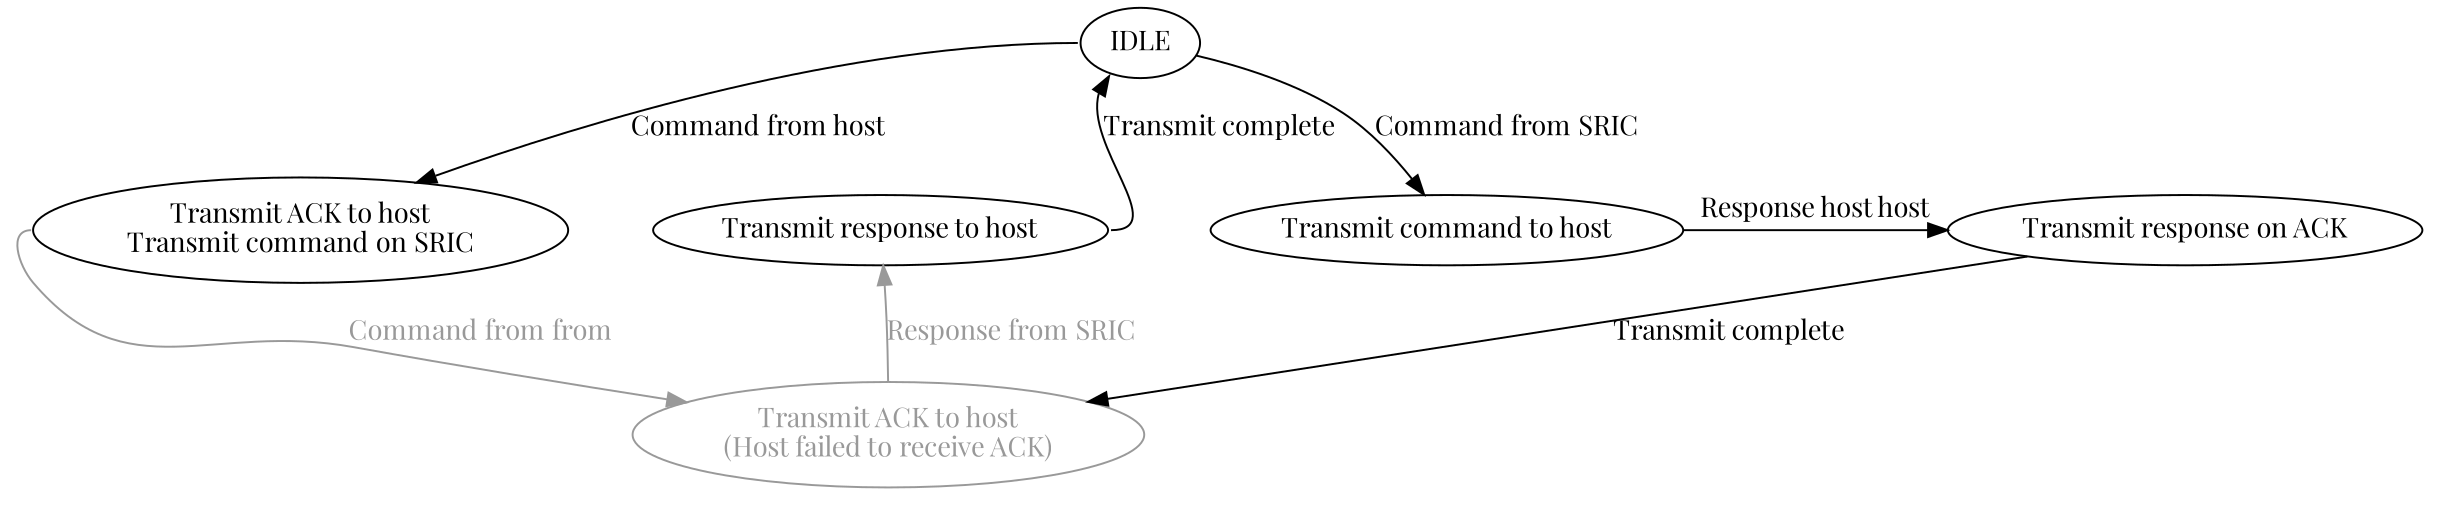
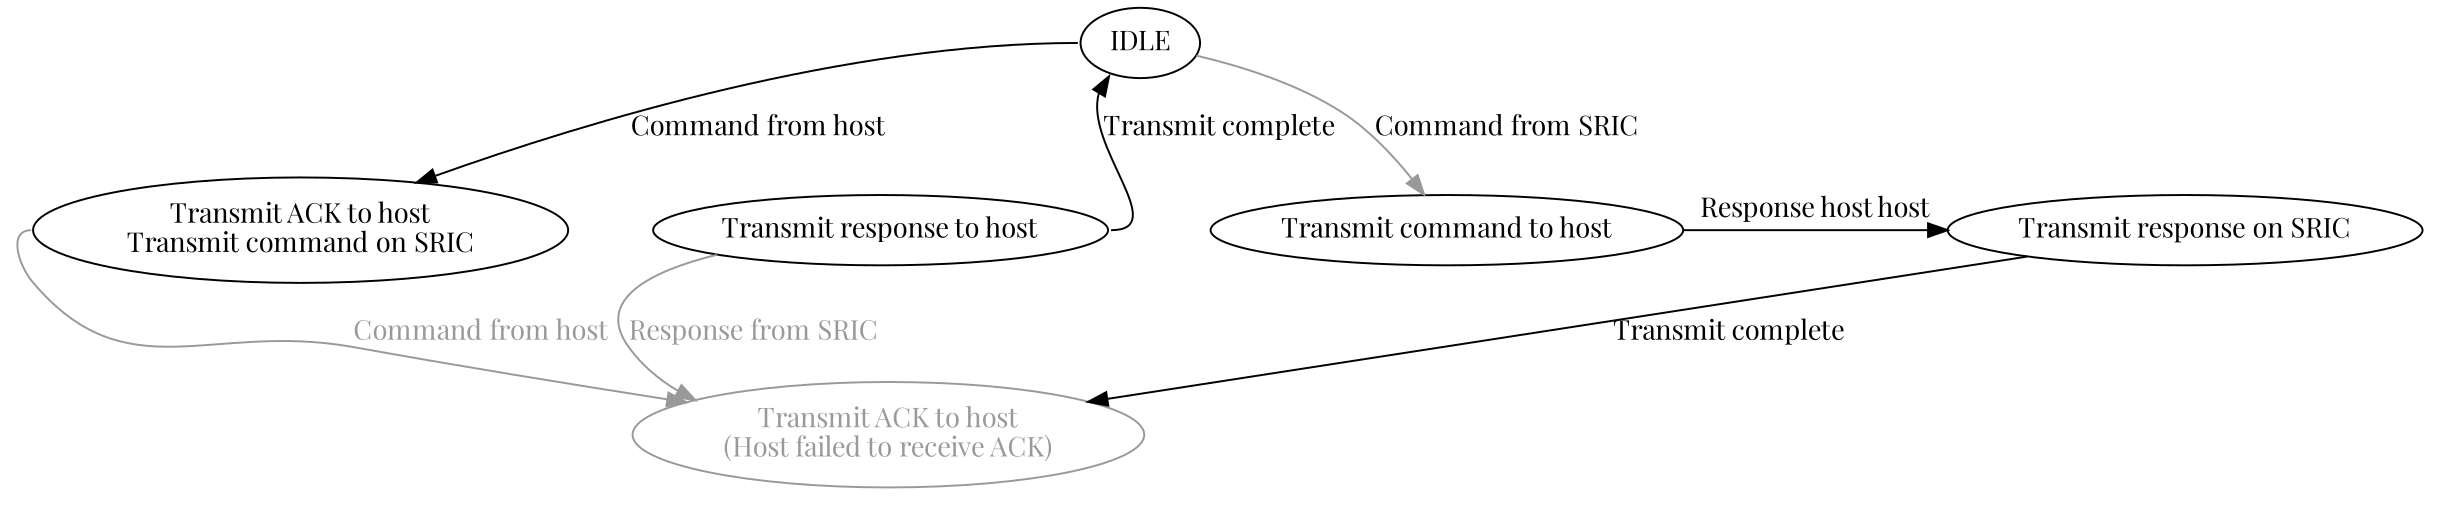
edge "IDLE" -> "Transmit command to host": color black -> #999999
node "Transmit response on ACK": label "Transmit response on ACK" -> "Transmit response on SRIC"
edge "Transmit ACK to host Transmit command on SRIC" -> "Transmit ACK to host (Host failed to receive ACK)": label "Command from from" -> "Command from host"
edge "Transmit ACK to host (Host failed to receive ACK)" -> "Transmit response to host": reversed
